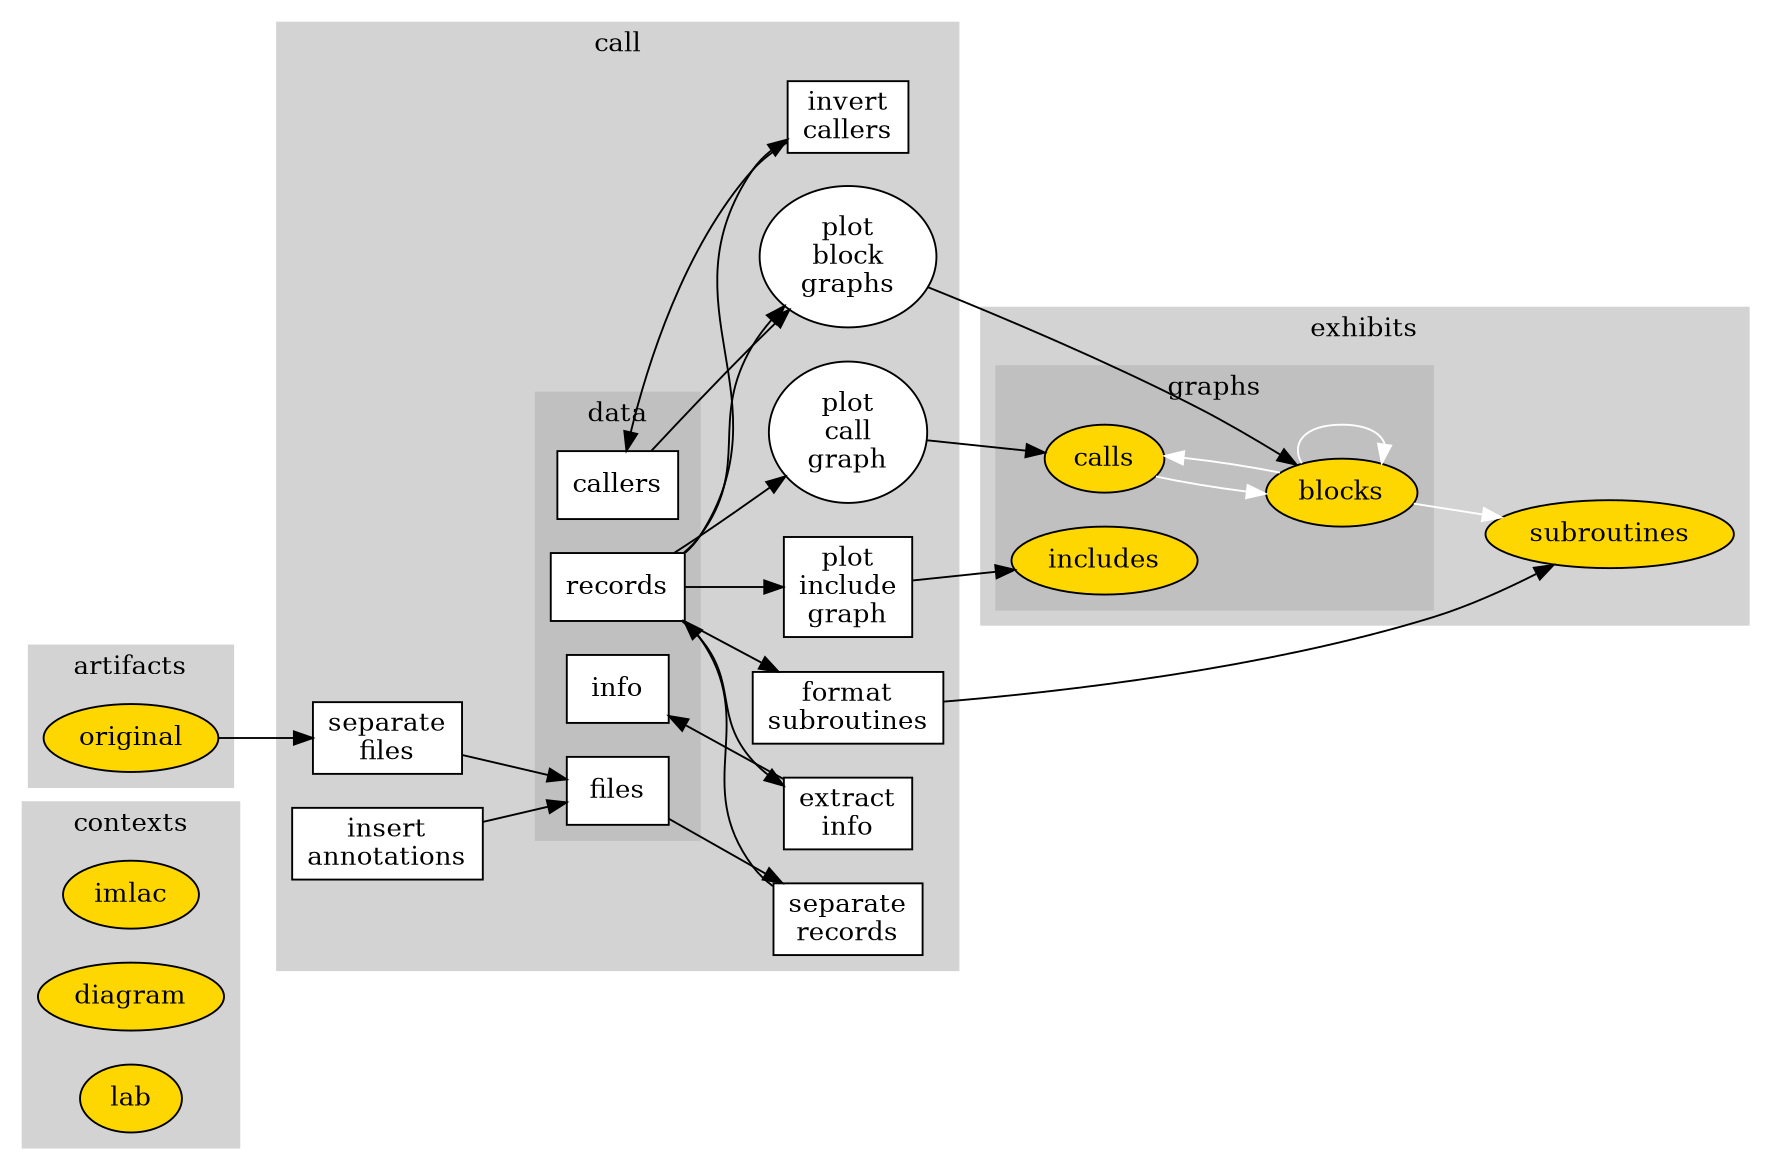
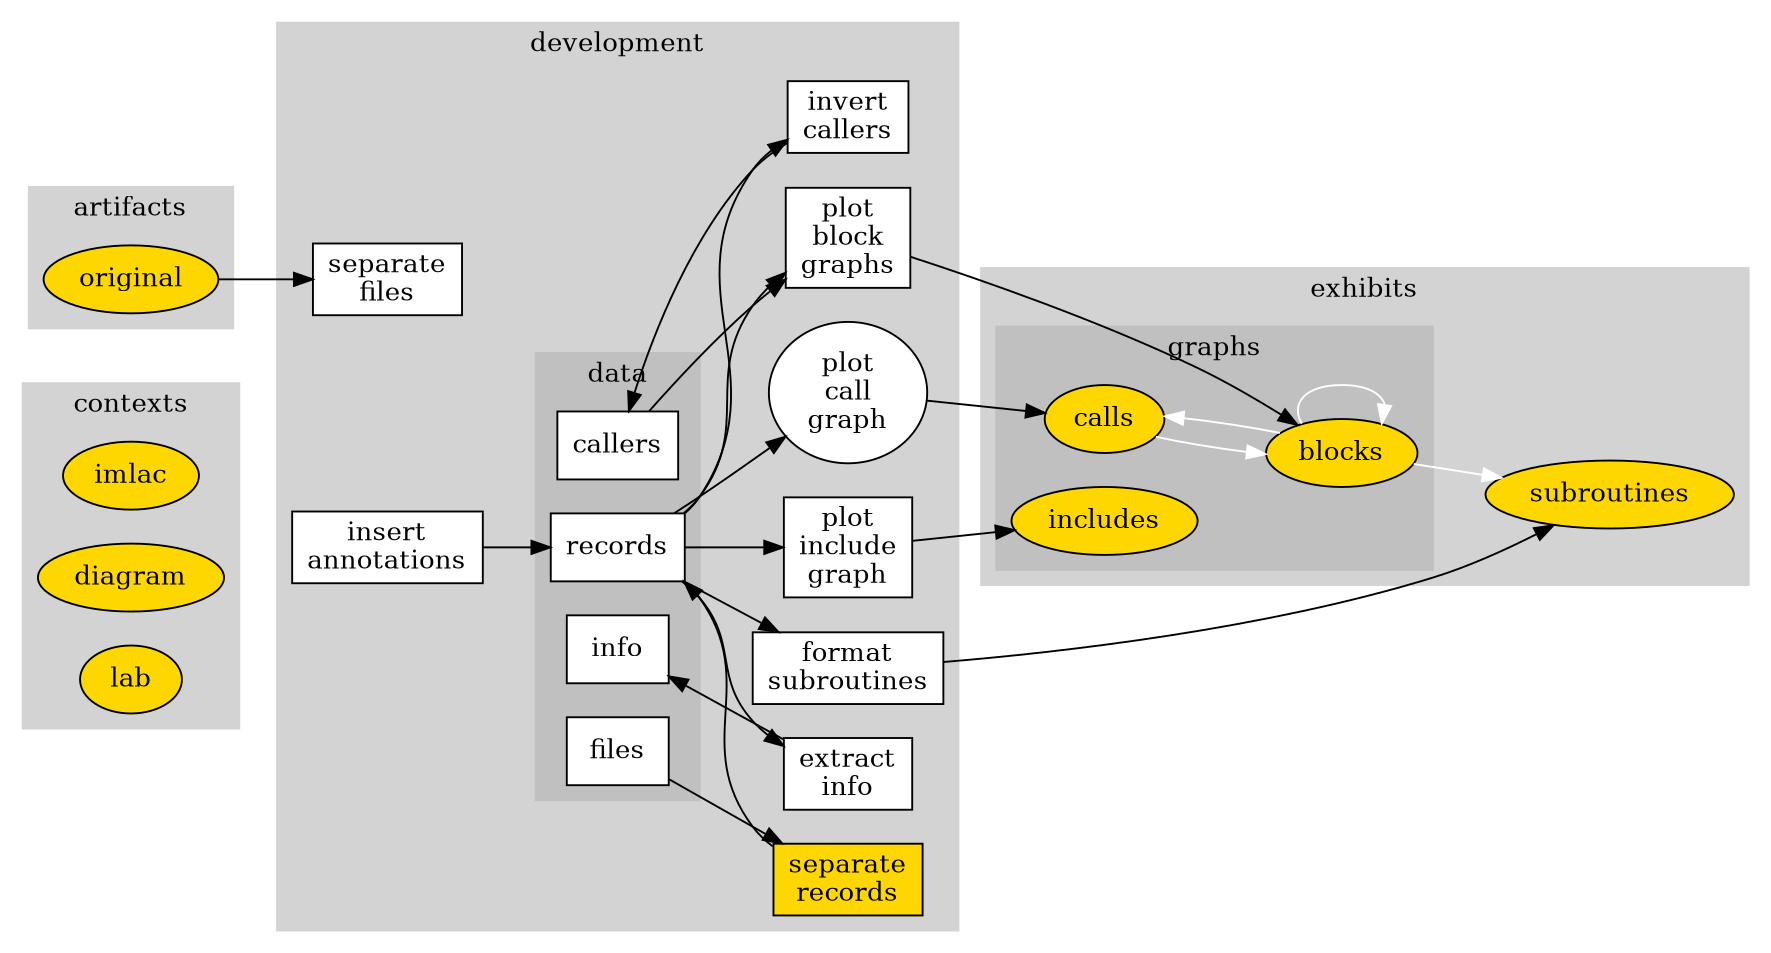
cluster "call": label "call" -> "development"
node "plot block graphs": shape ellipse -> box
edge "separate files" -> "files": removed
edge "insert annotations" -> "files": now "insert annotations" -> "records"
node "separate records": fillcolor white -> gold
